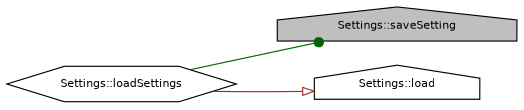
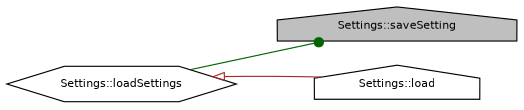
edge "Settings::loadSettings" -> "Settings::load": reversed
